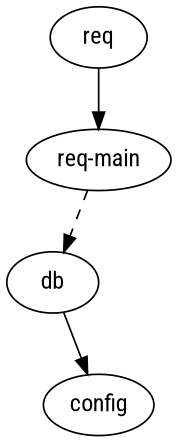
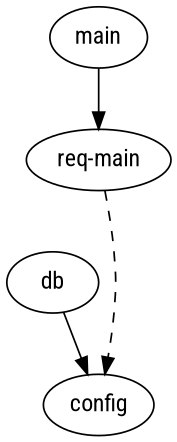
node "req": label "req" -> "main"
edge "req-main" -> "db": now "req-main" -> "config"
